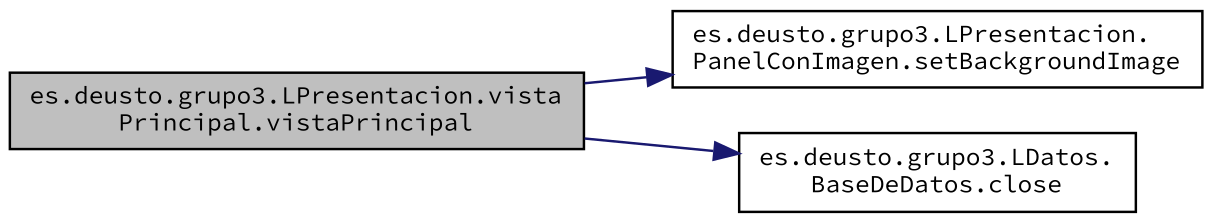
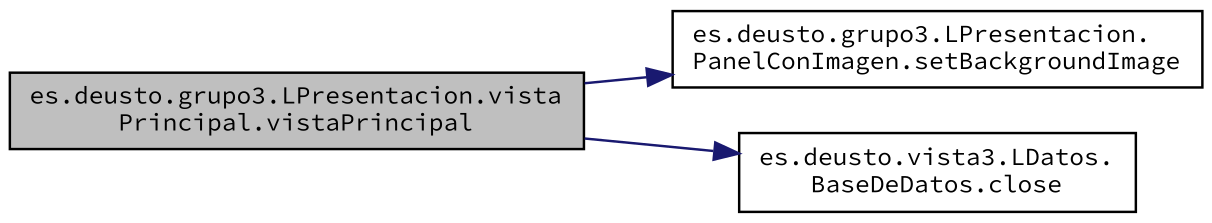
node "es.deusto.grupo3.LDatos. BaseDeDatos.close": label "es.deusto.grupo3.LDatos. BaseDeDatos.close" -> "es.deusto.vista3.LDatos. BaseDeDatos.close"
